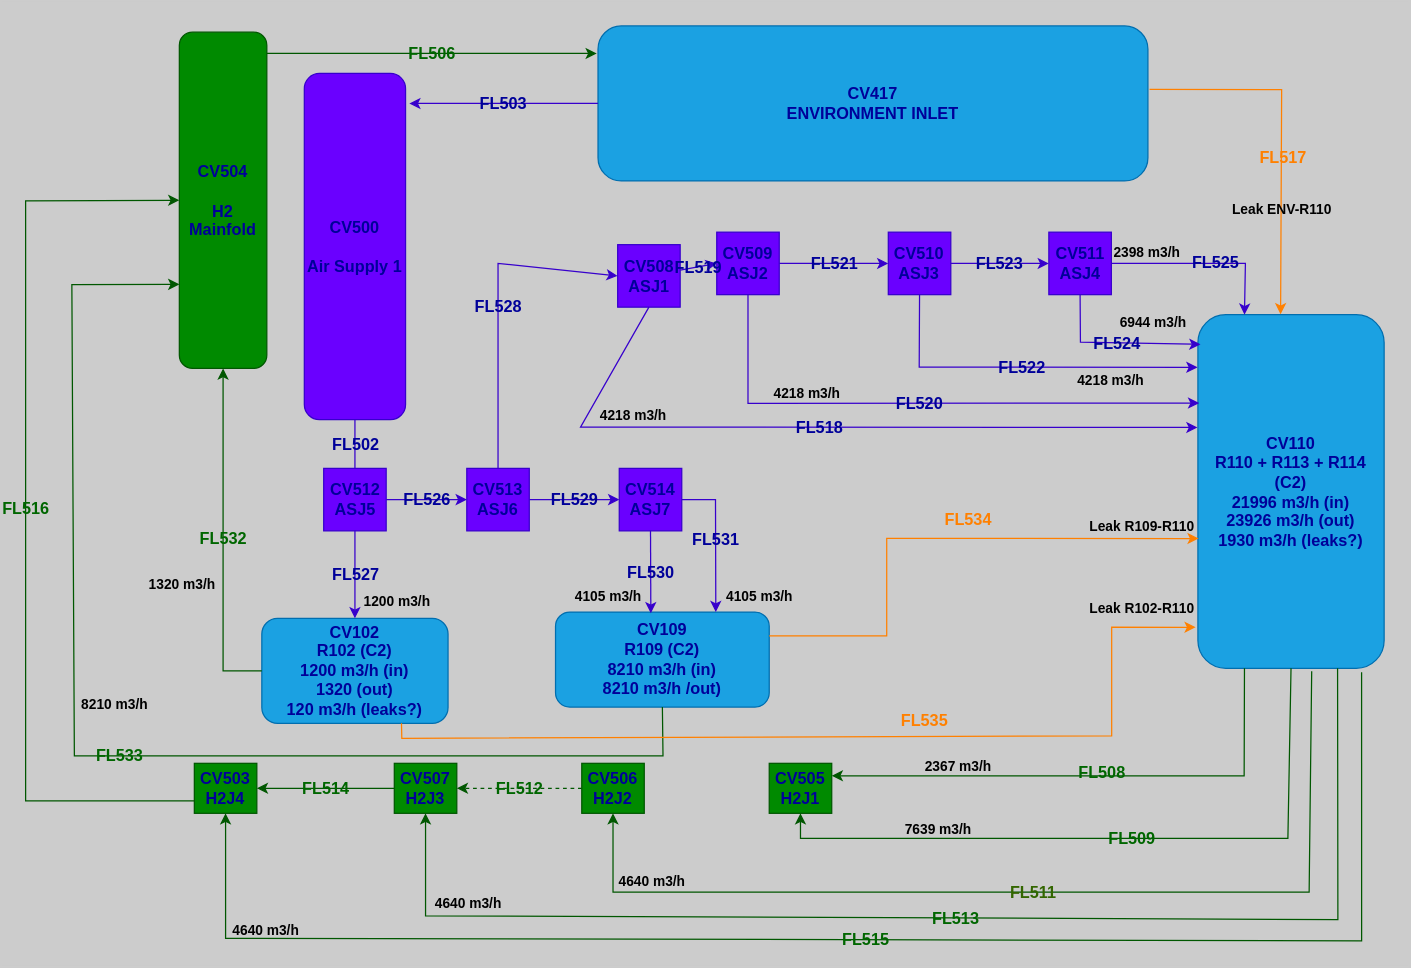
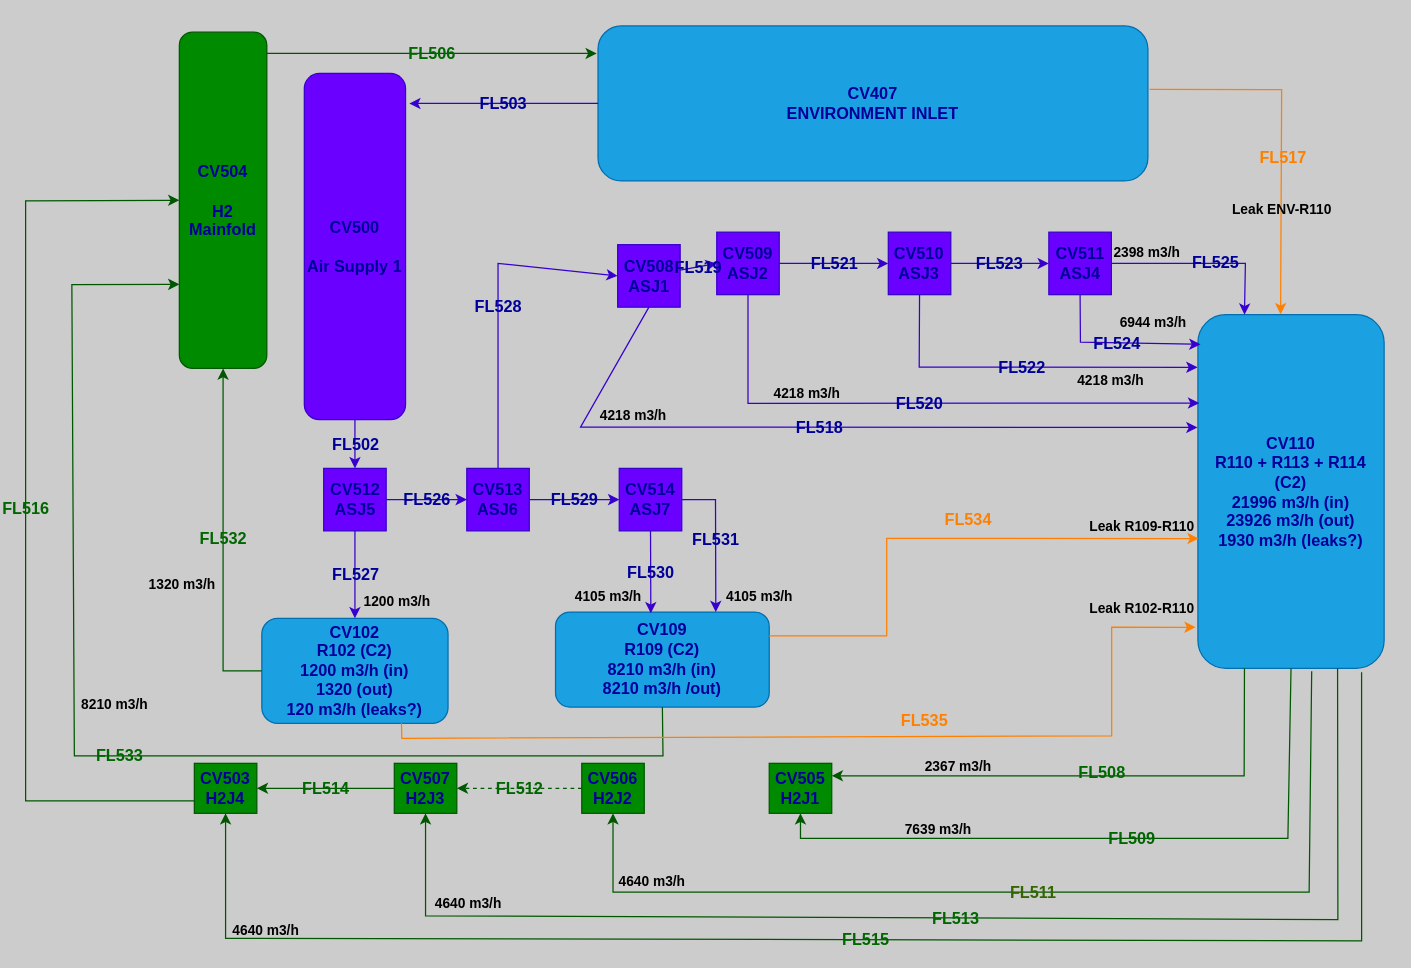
node "CV417ENVIRONMENT INLET": label "CV417ENVIRONMENT INLET" -> "CV407ENVIRONMENT INLET"
edge "CV500Air Supply 1" -- "CV512ASJ5": arrowhead none -> classic
